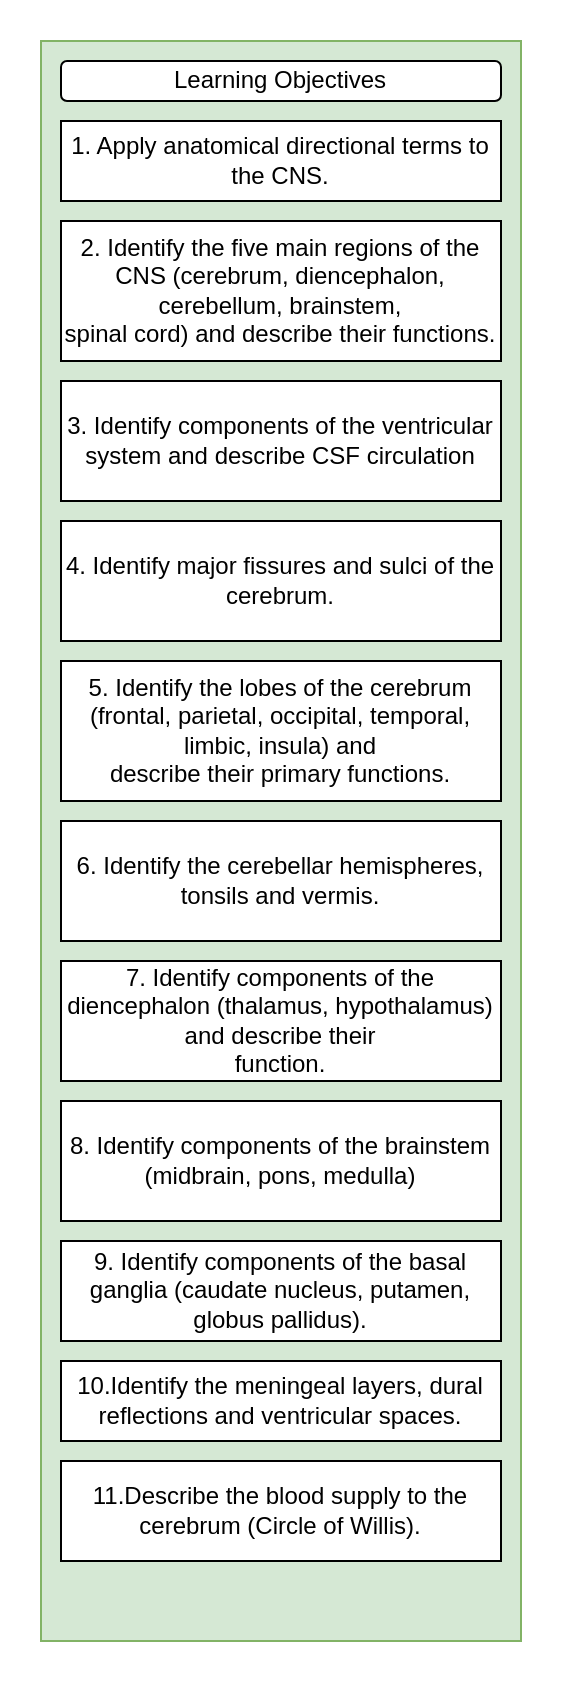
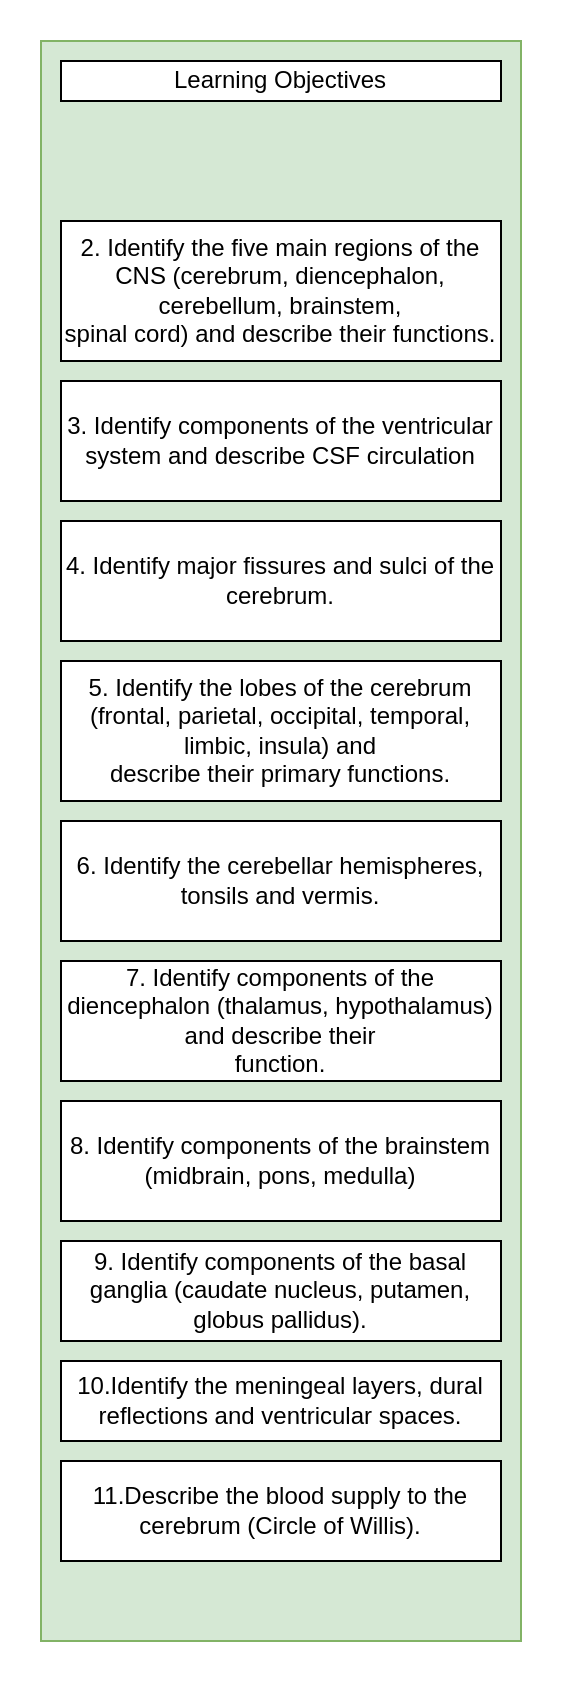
node "Learning Objectives": shape rounded rectangle -> rectangle
node "1. Apply anatomical directional terms to the CNS.": removed
